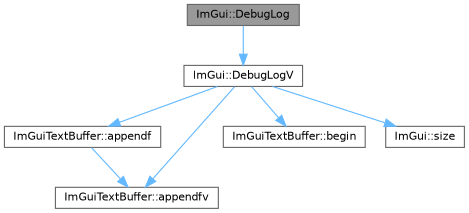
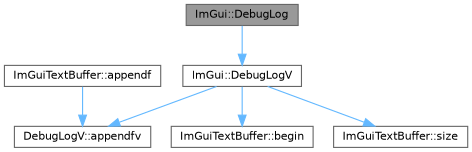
edge "ImGui::DebugLogV" -> "ImGuiTextBuffer::appendf": removed
node "ImGui::size": label "ImGui::size" -> "ImGuiTextBuffer::size"
node "ImGuiTextBuffer::appendfv": label "ImGuiTextBuffer::appendfv" -> "DebugLogV::appendfv"
